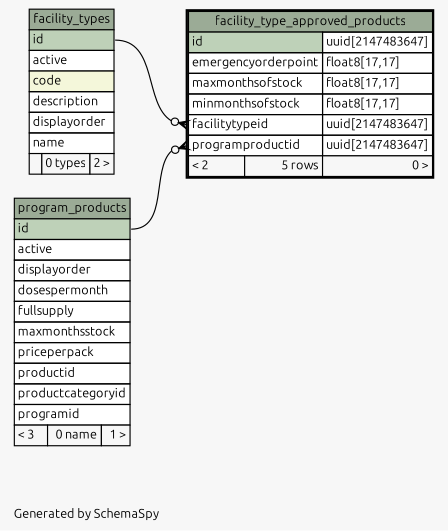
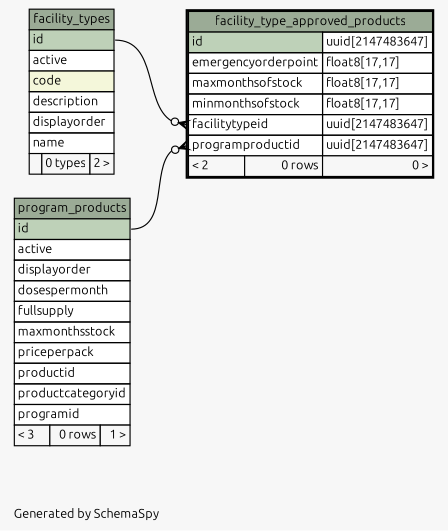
node "facility_type_approved_products": text "5 rows" -> "0 rows"
node "program_products": text "0 name" -> "0 rows"
